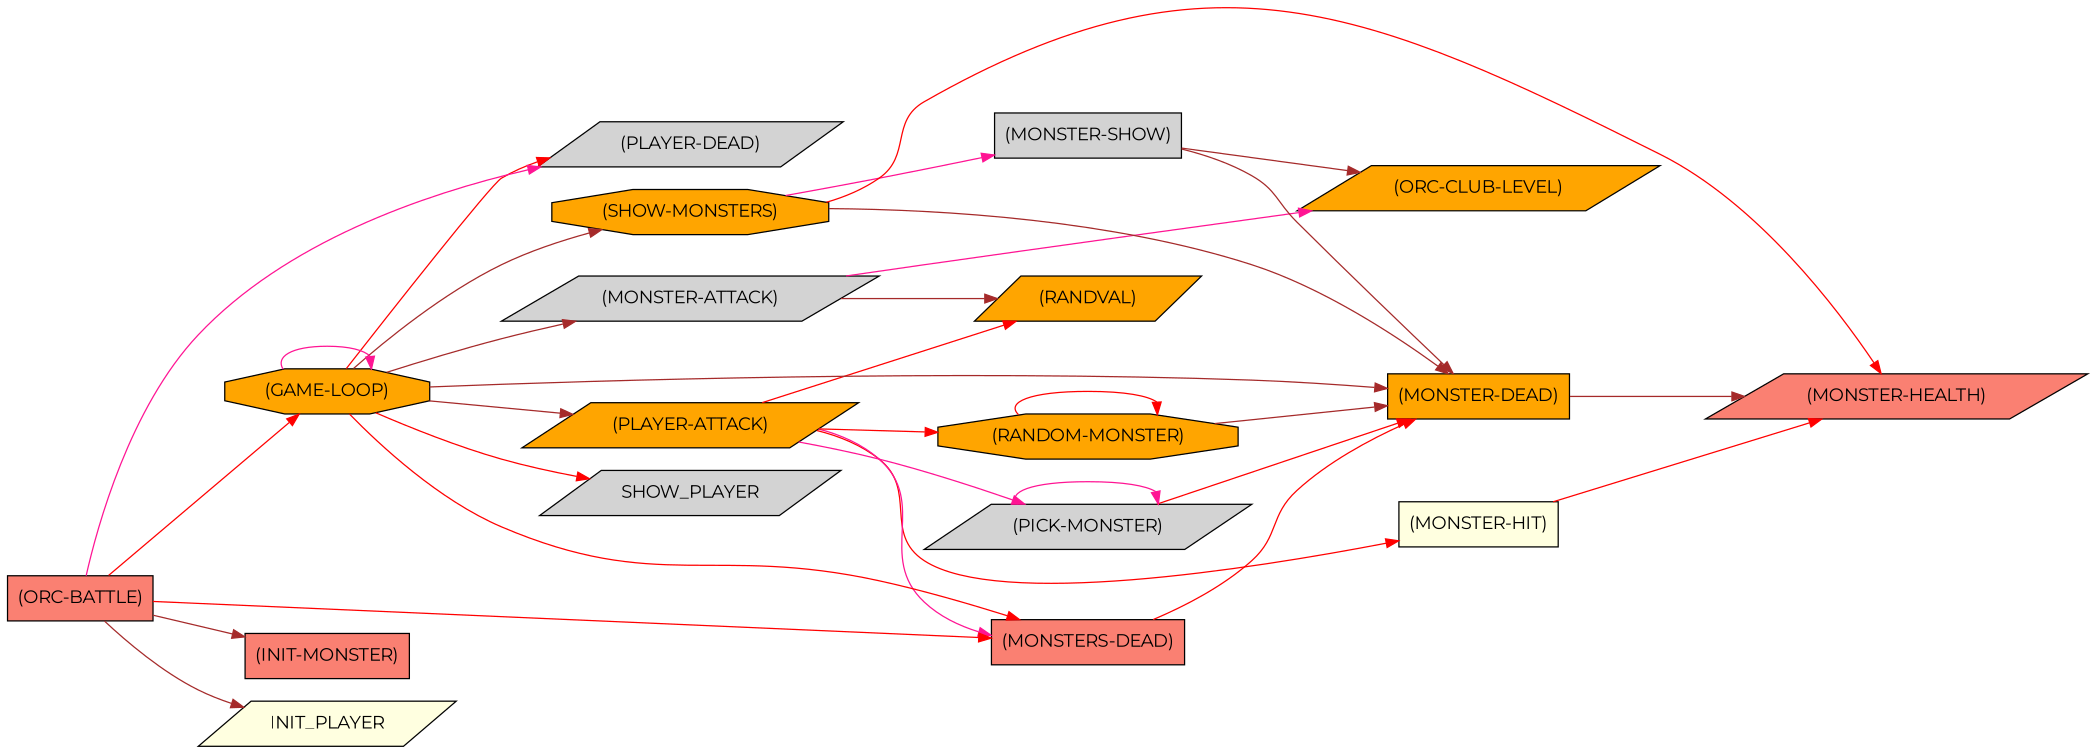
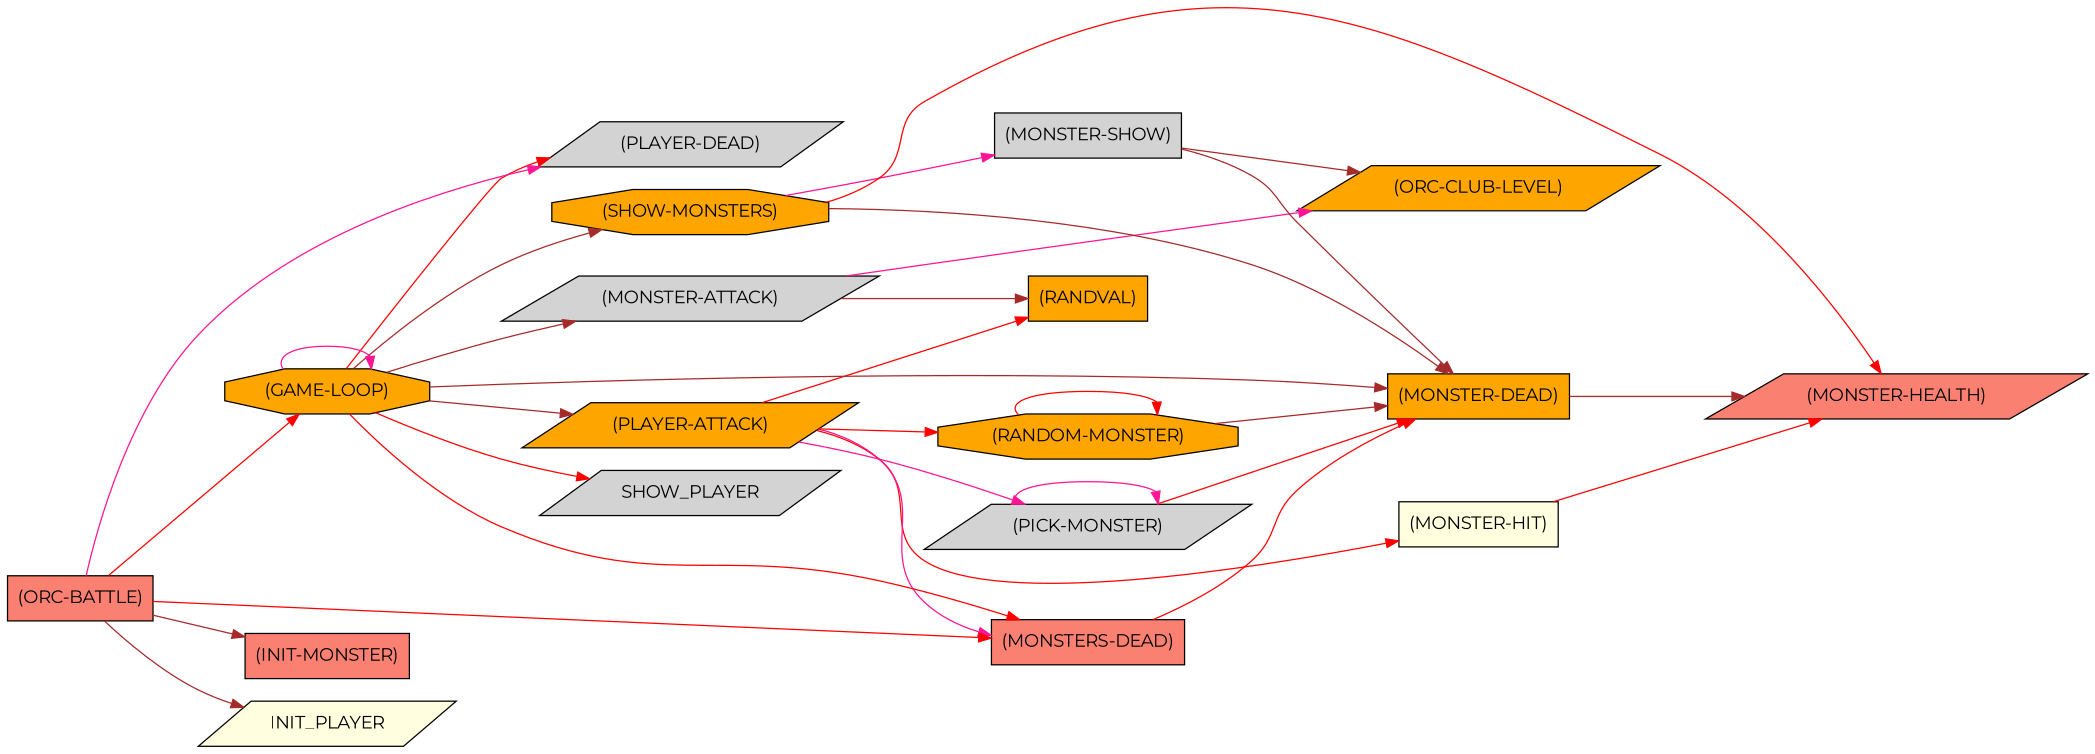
node "(RANDVAL)": shape parallelogram -> box
